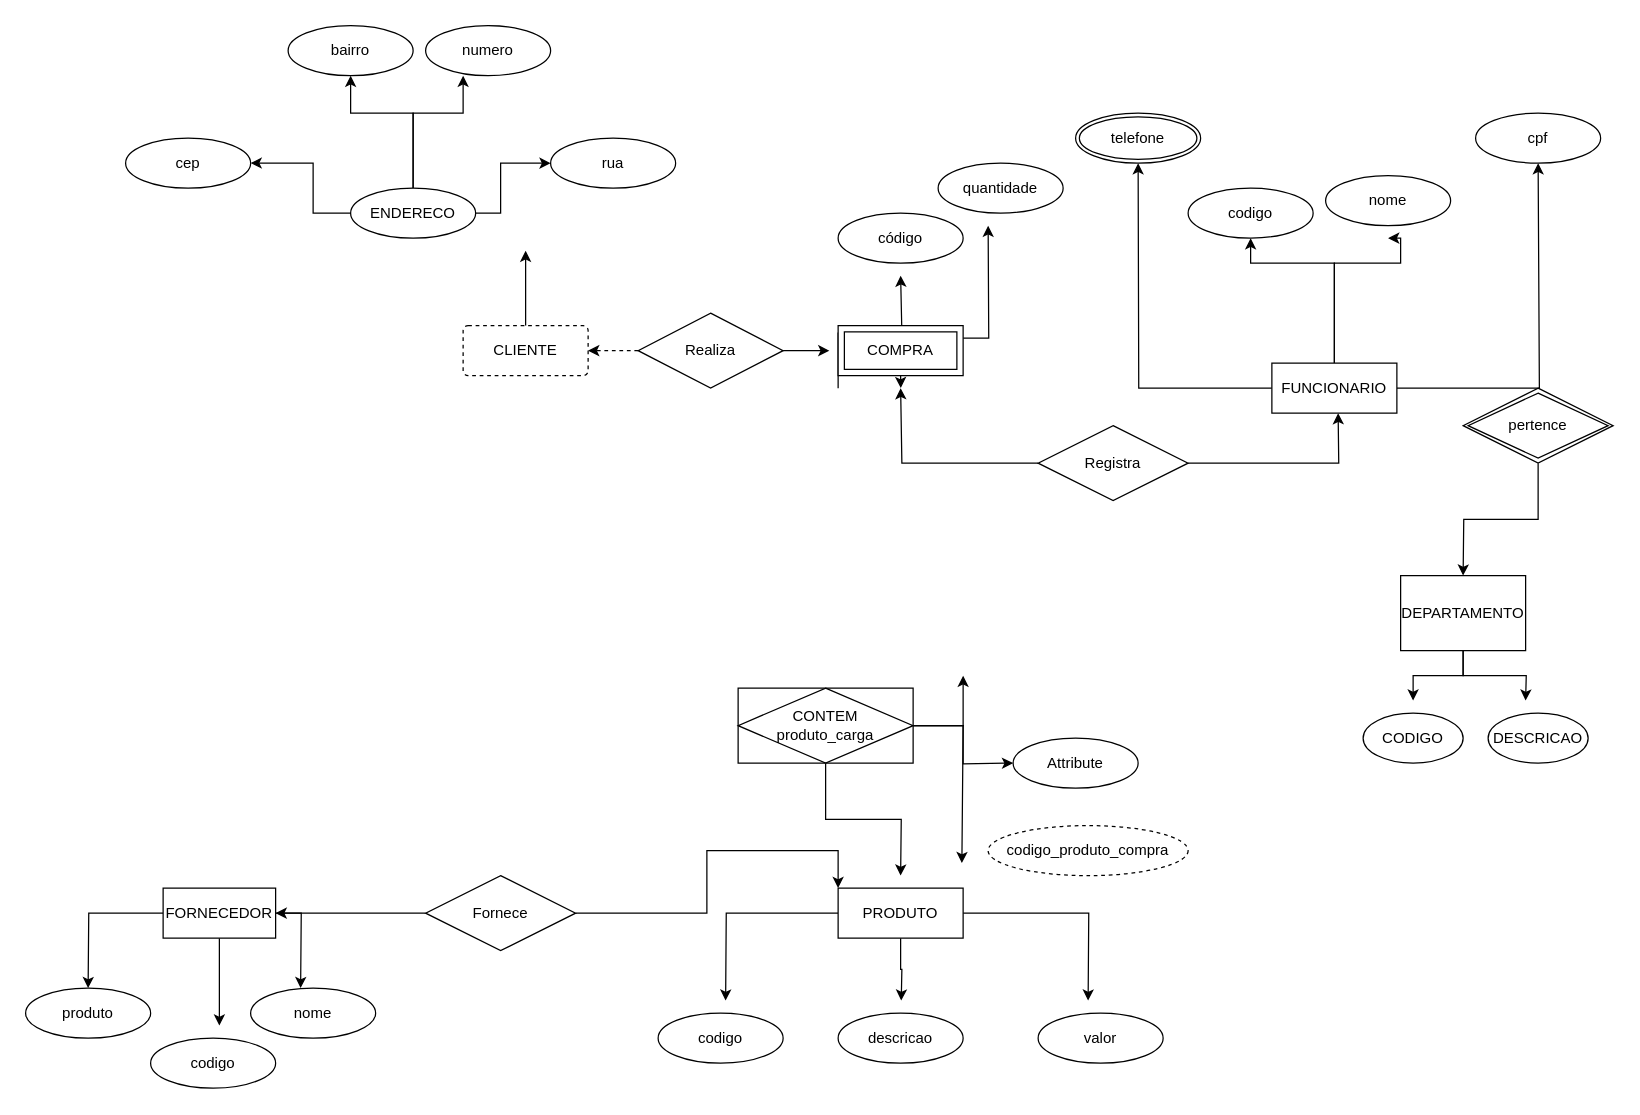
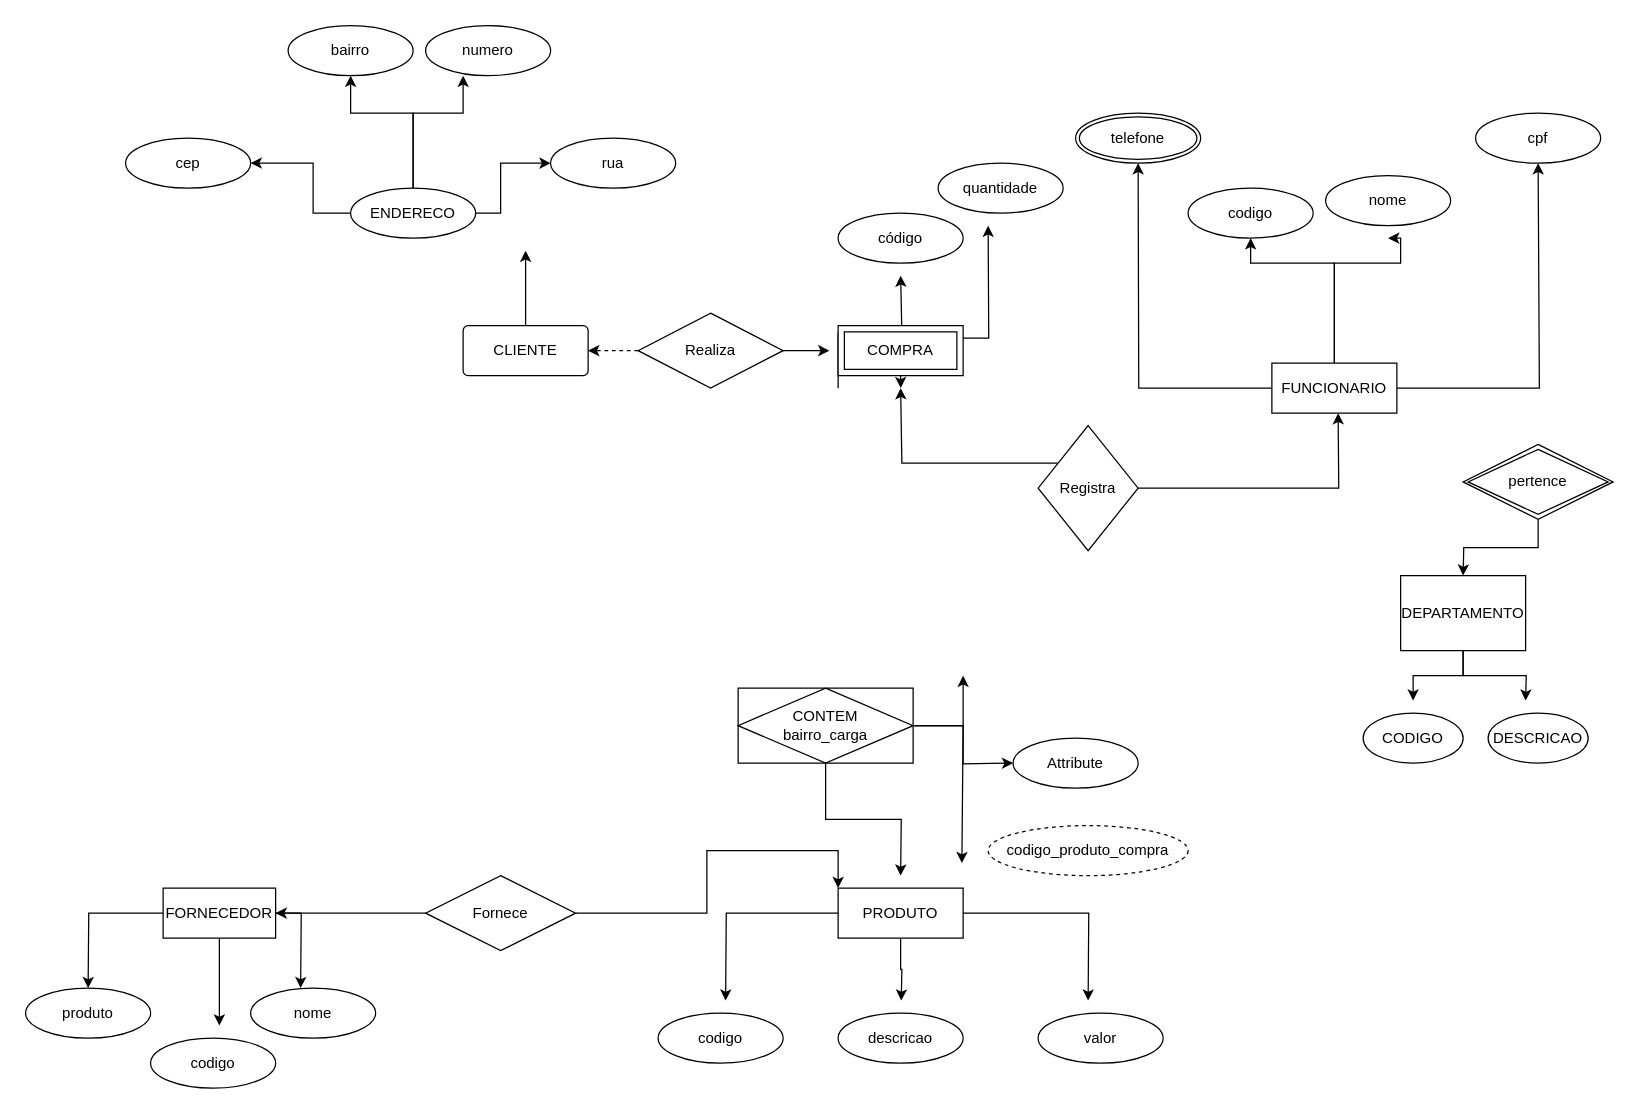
node "CLIENTE": style dashed -> solid
node "pertence": moved (1538, 426) -> (1538, 482)
node "Registra": size 150x75 -> 100x125
node "CONTEM produto_carga": label "CONTEM produto_carga" -> "CONTEM bairro_carga"
